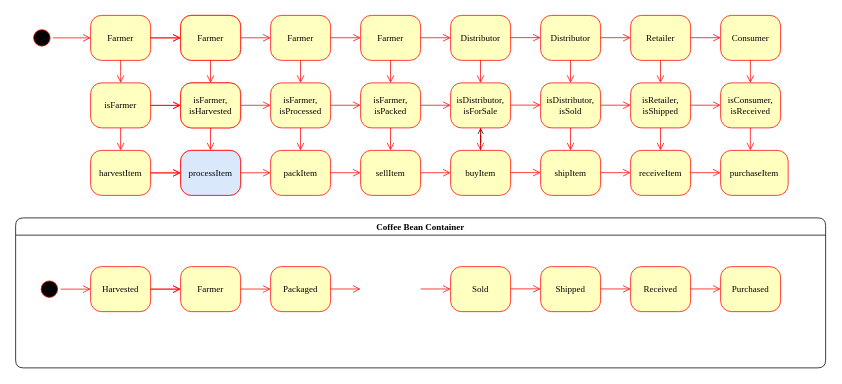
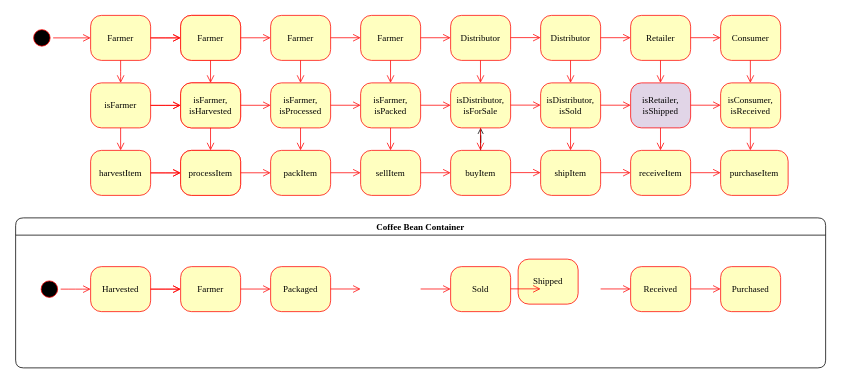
node "isRetailer, isShipped": fillcolor #ffffc0 -> #e1d5e7
node "processItem": fillcolor #dae8fc -> #ffffc0
node "Shipped": moved (570, 289) -> (548, 282)
